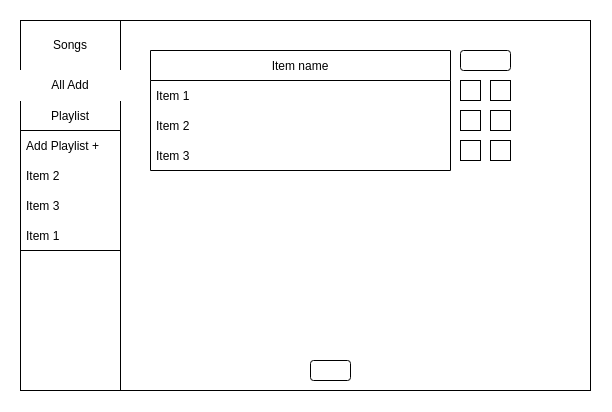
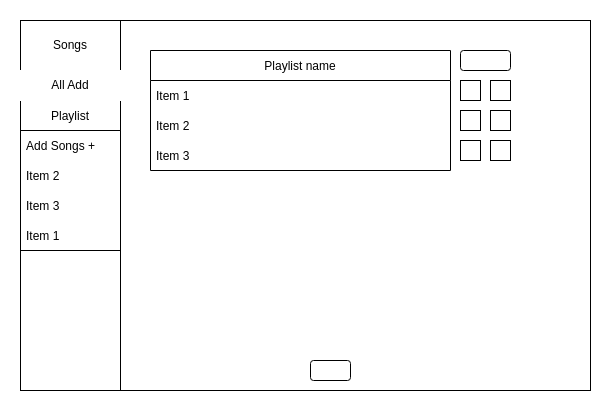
node "Item name": label "Item name" -> "Playlist name"
node "Add Playlist +": label "Add Playlist +" -> "Add Songs +"
